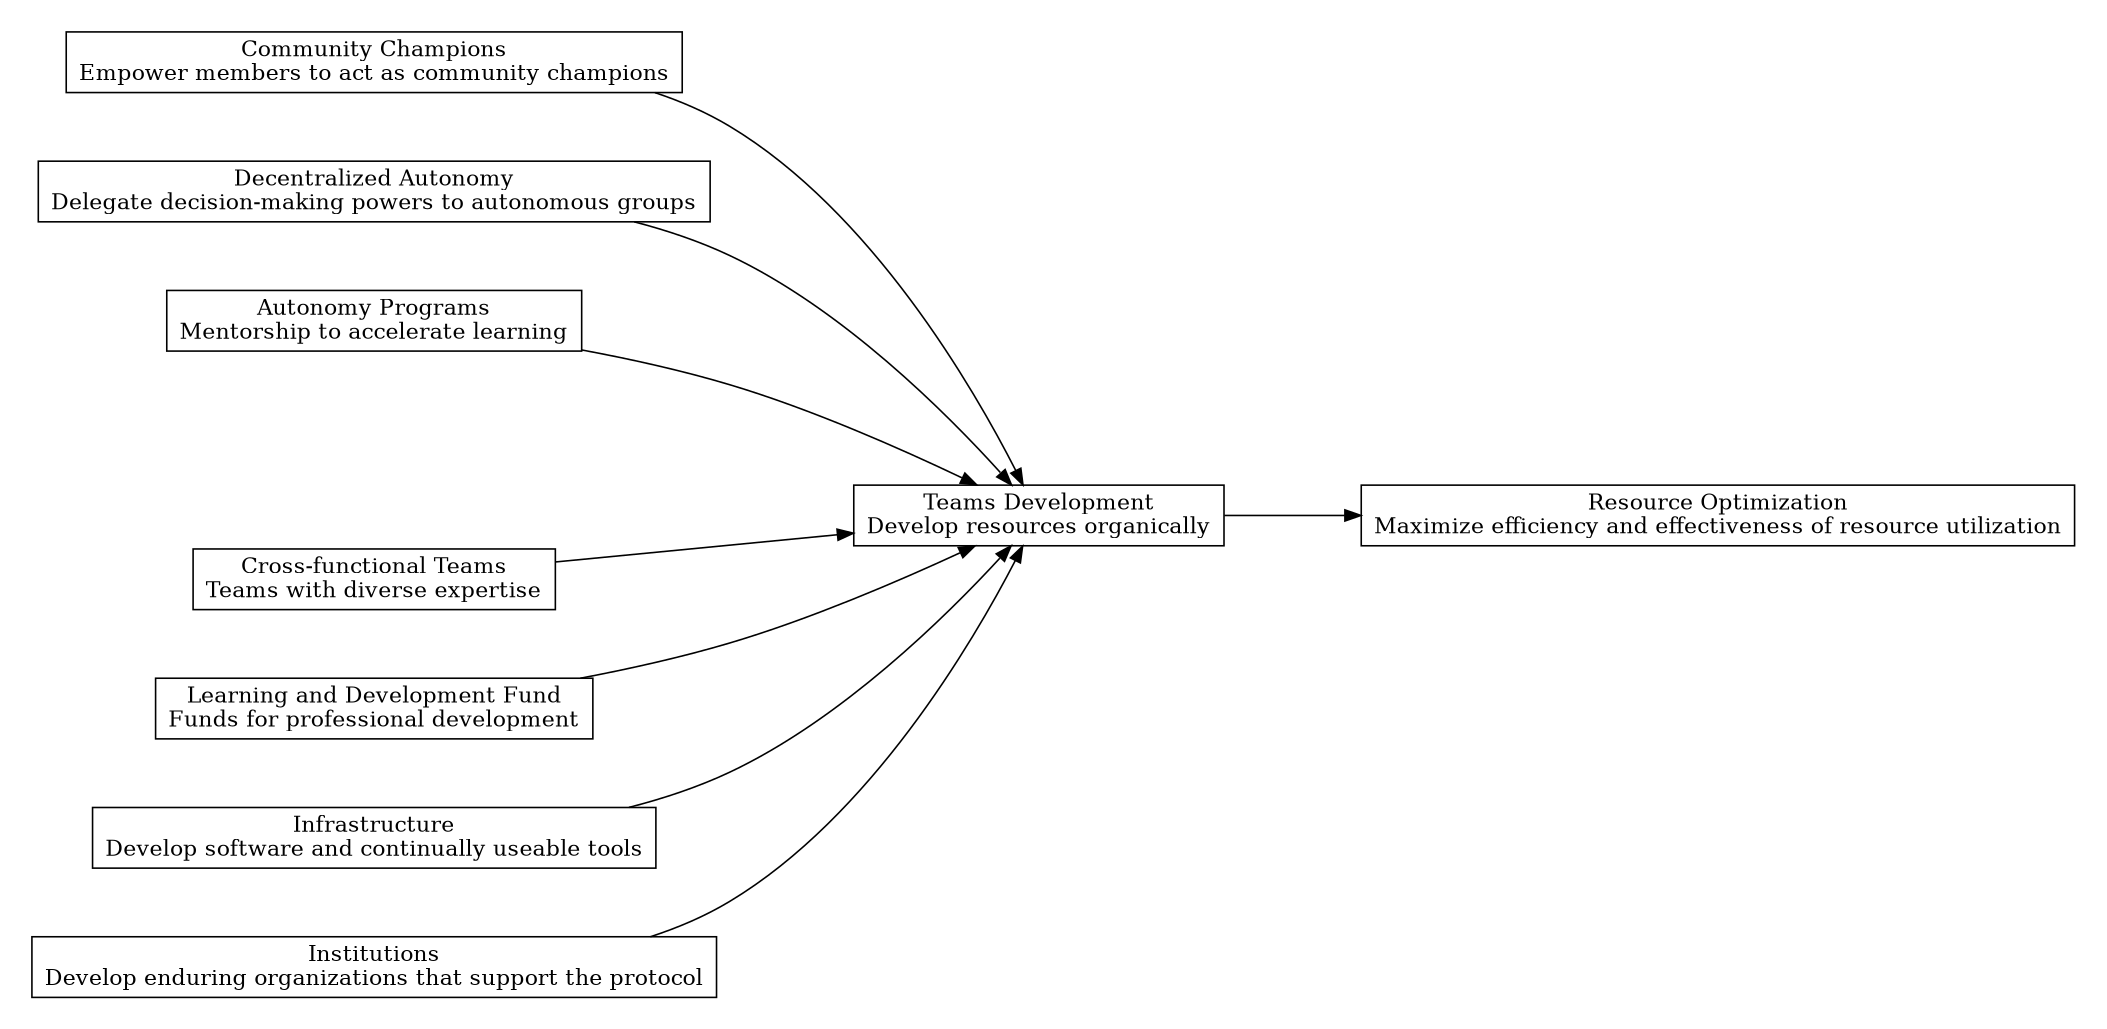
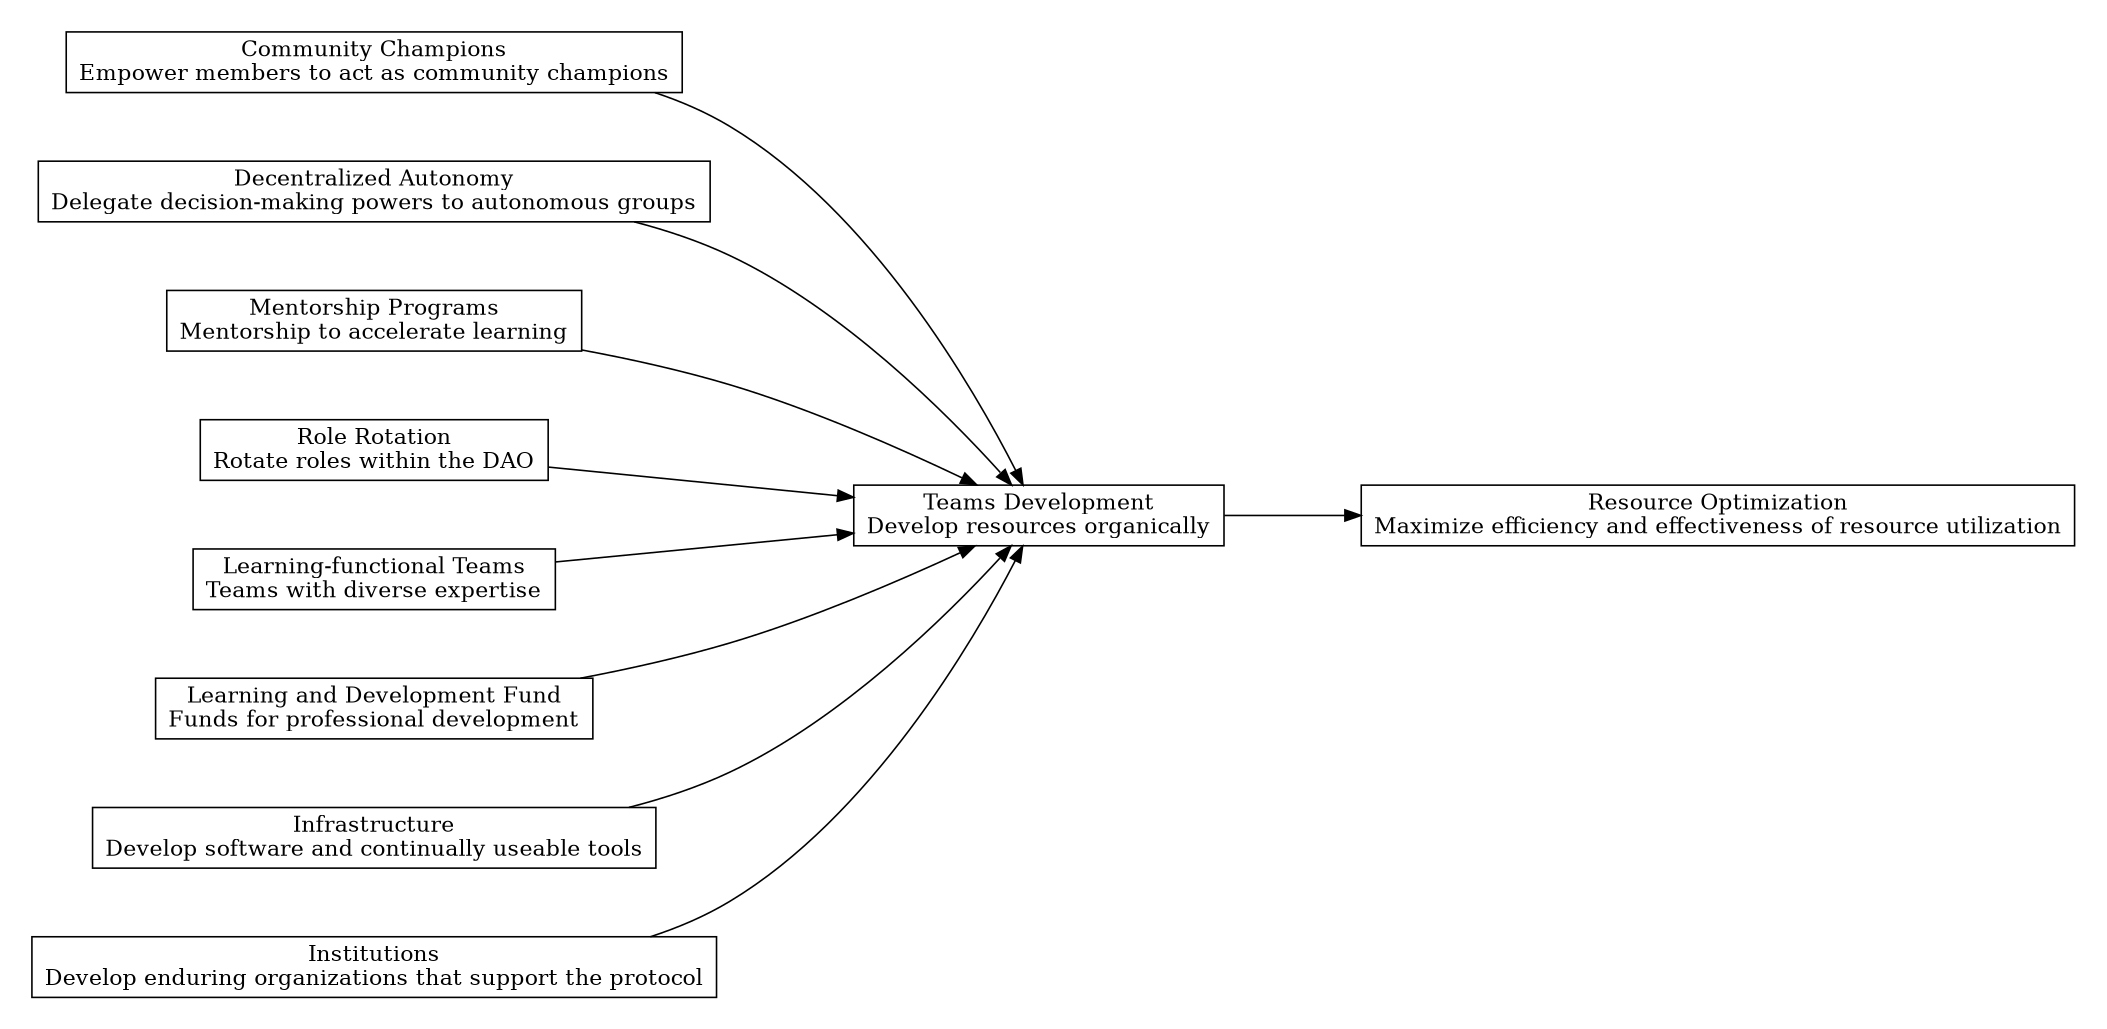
node "Autonomy Programs Mentorship to accelerate learning": label "Autonomy Programs Mentorship to accelerate learning" -> "Mentorship Programs Mentorship to accelerate learning"
node "Role Rotation Rotate roles within the DAO": added
node "Cross-functional Teams Teams with diverse expertise": label "Cross-functional Teams Teams with diverse expertise" -> "Learning-functional Teams Teams with diverse expertise"
